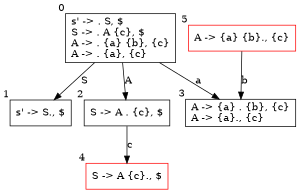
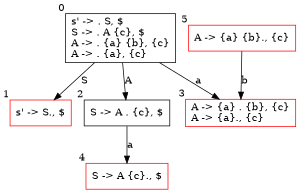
node "s' -> S., $ 1": color black -> red
node "A -> {a} . {b}, {c} A -> {a}., {c} 3": color black -> red
edge "S -> A . {c}, $ 2" -> "S -> A {c}., $ 4": label "c" -> "a"
